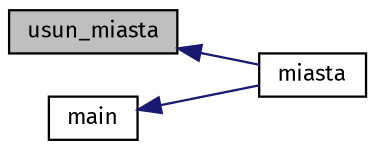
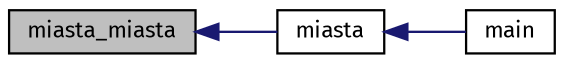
node "usun_miasta": label "usun_miasta" -> "miasta_miasta"
edge "miasta" -> "main": reversed
